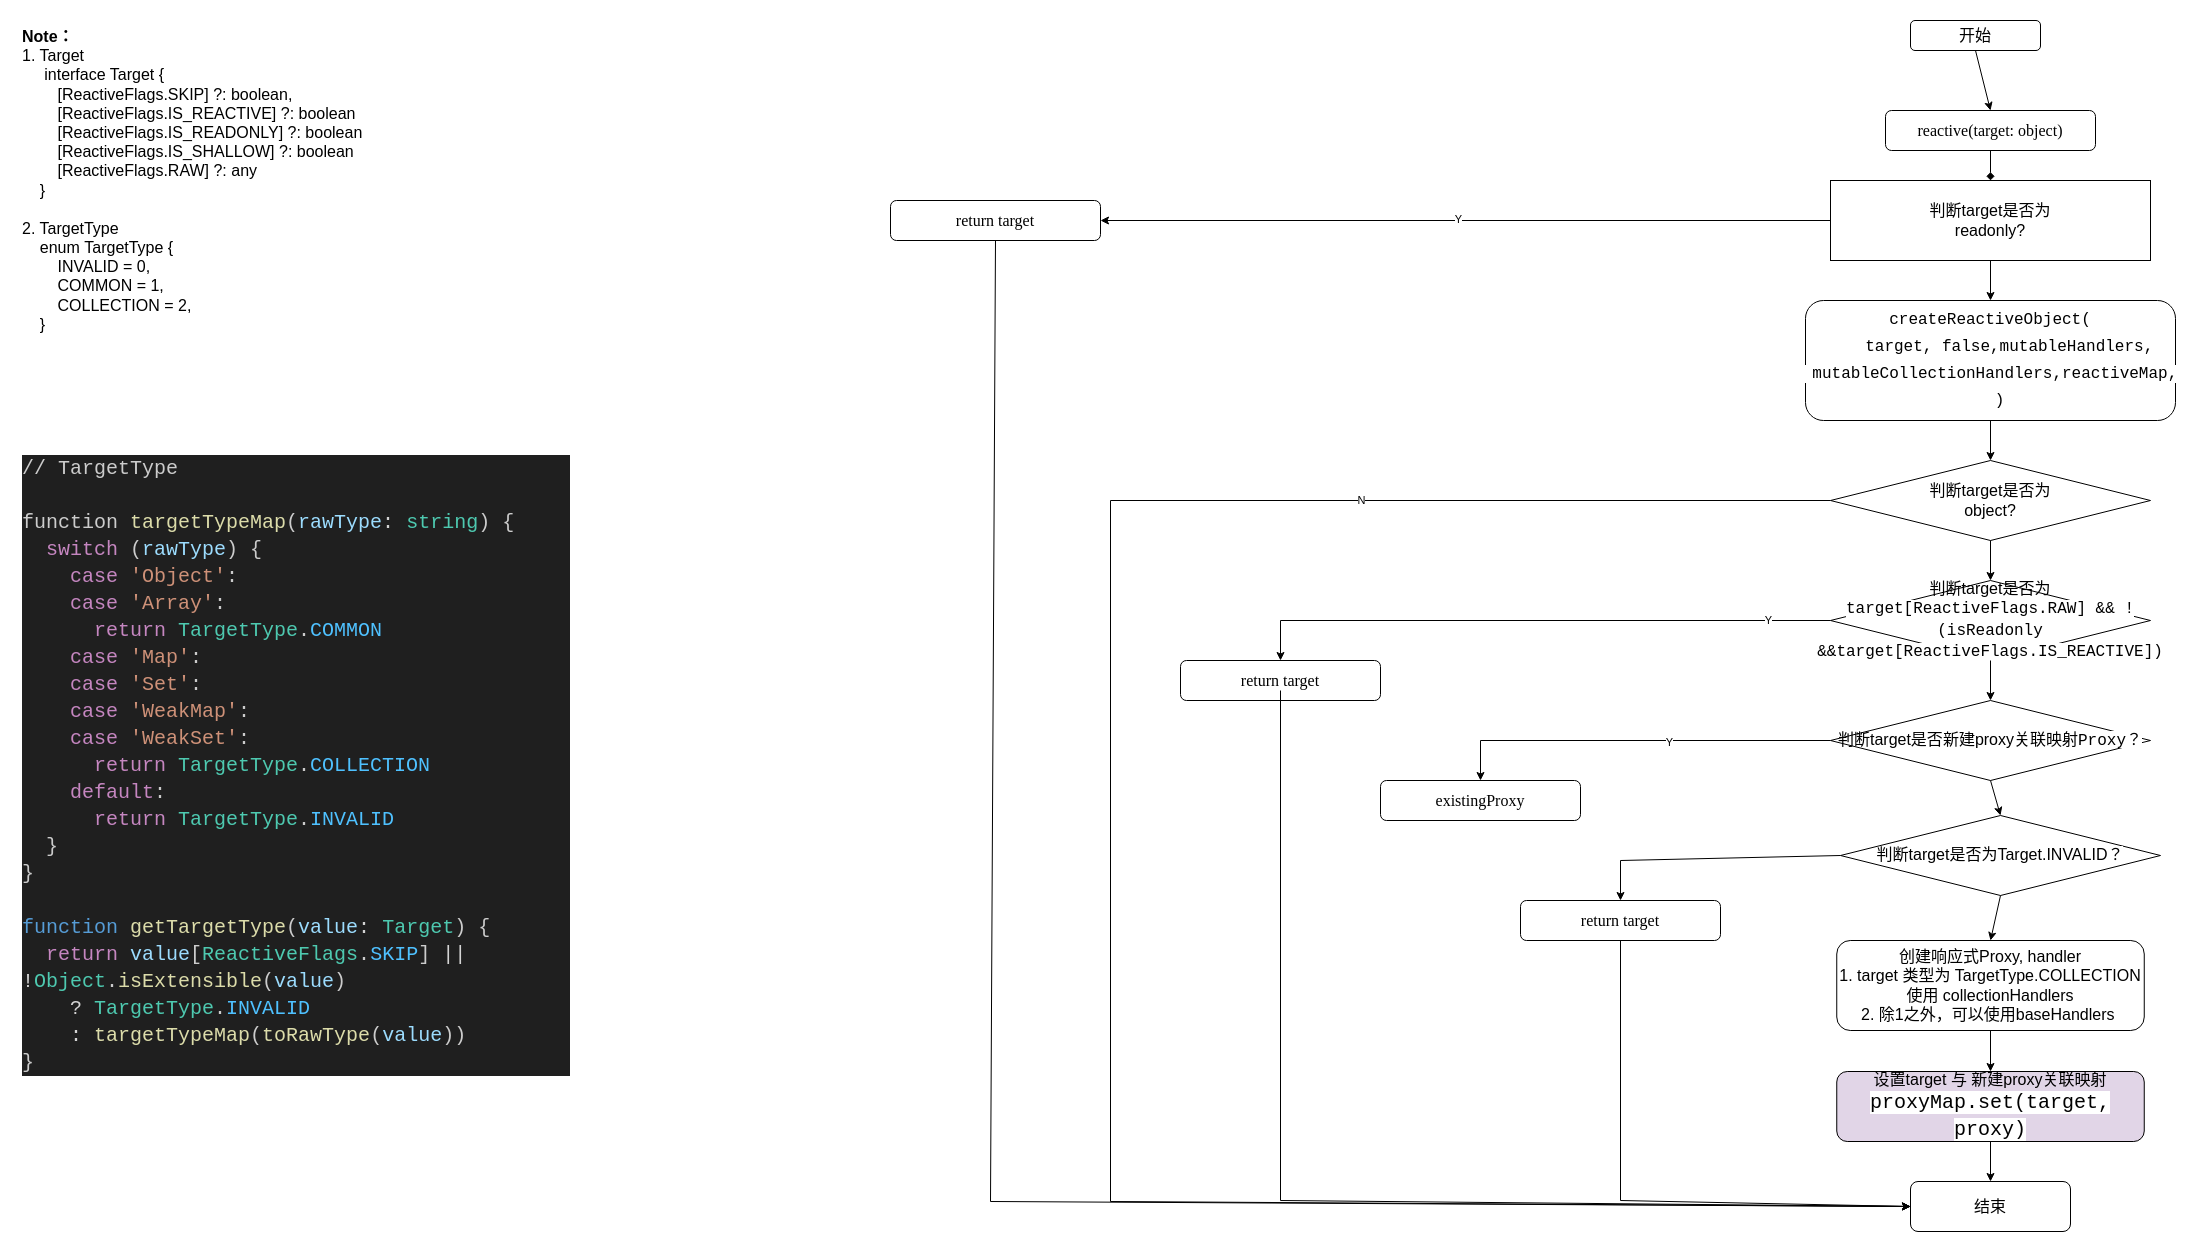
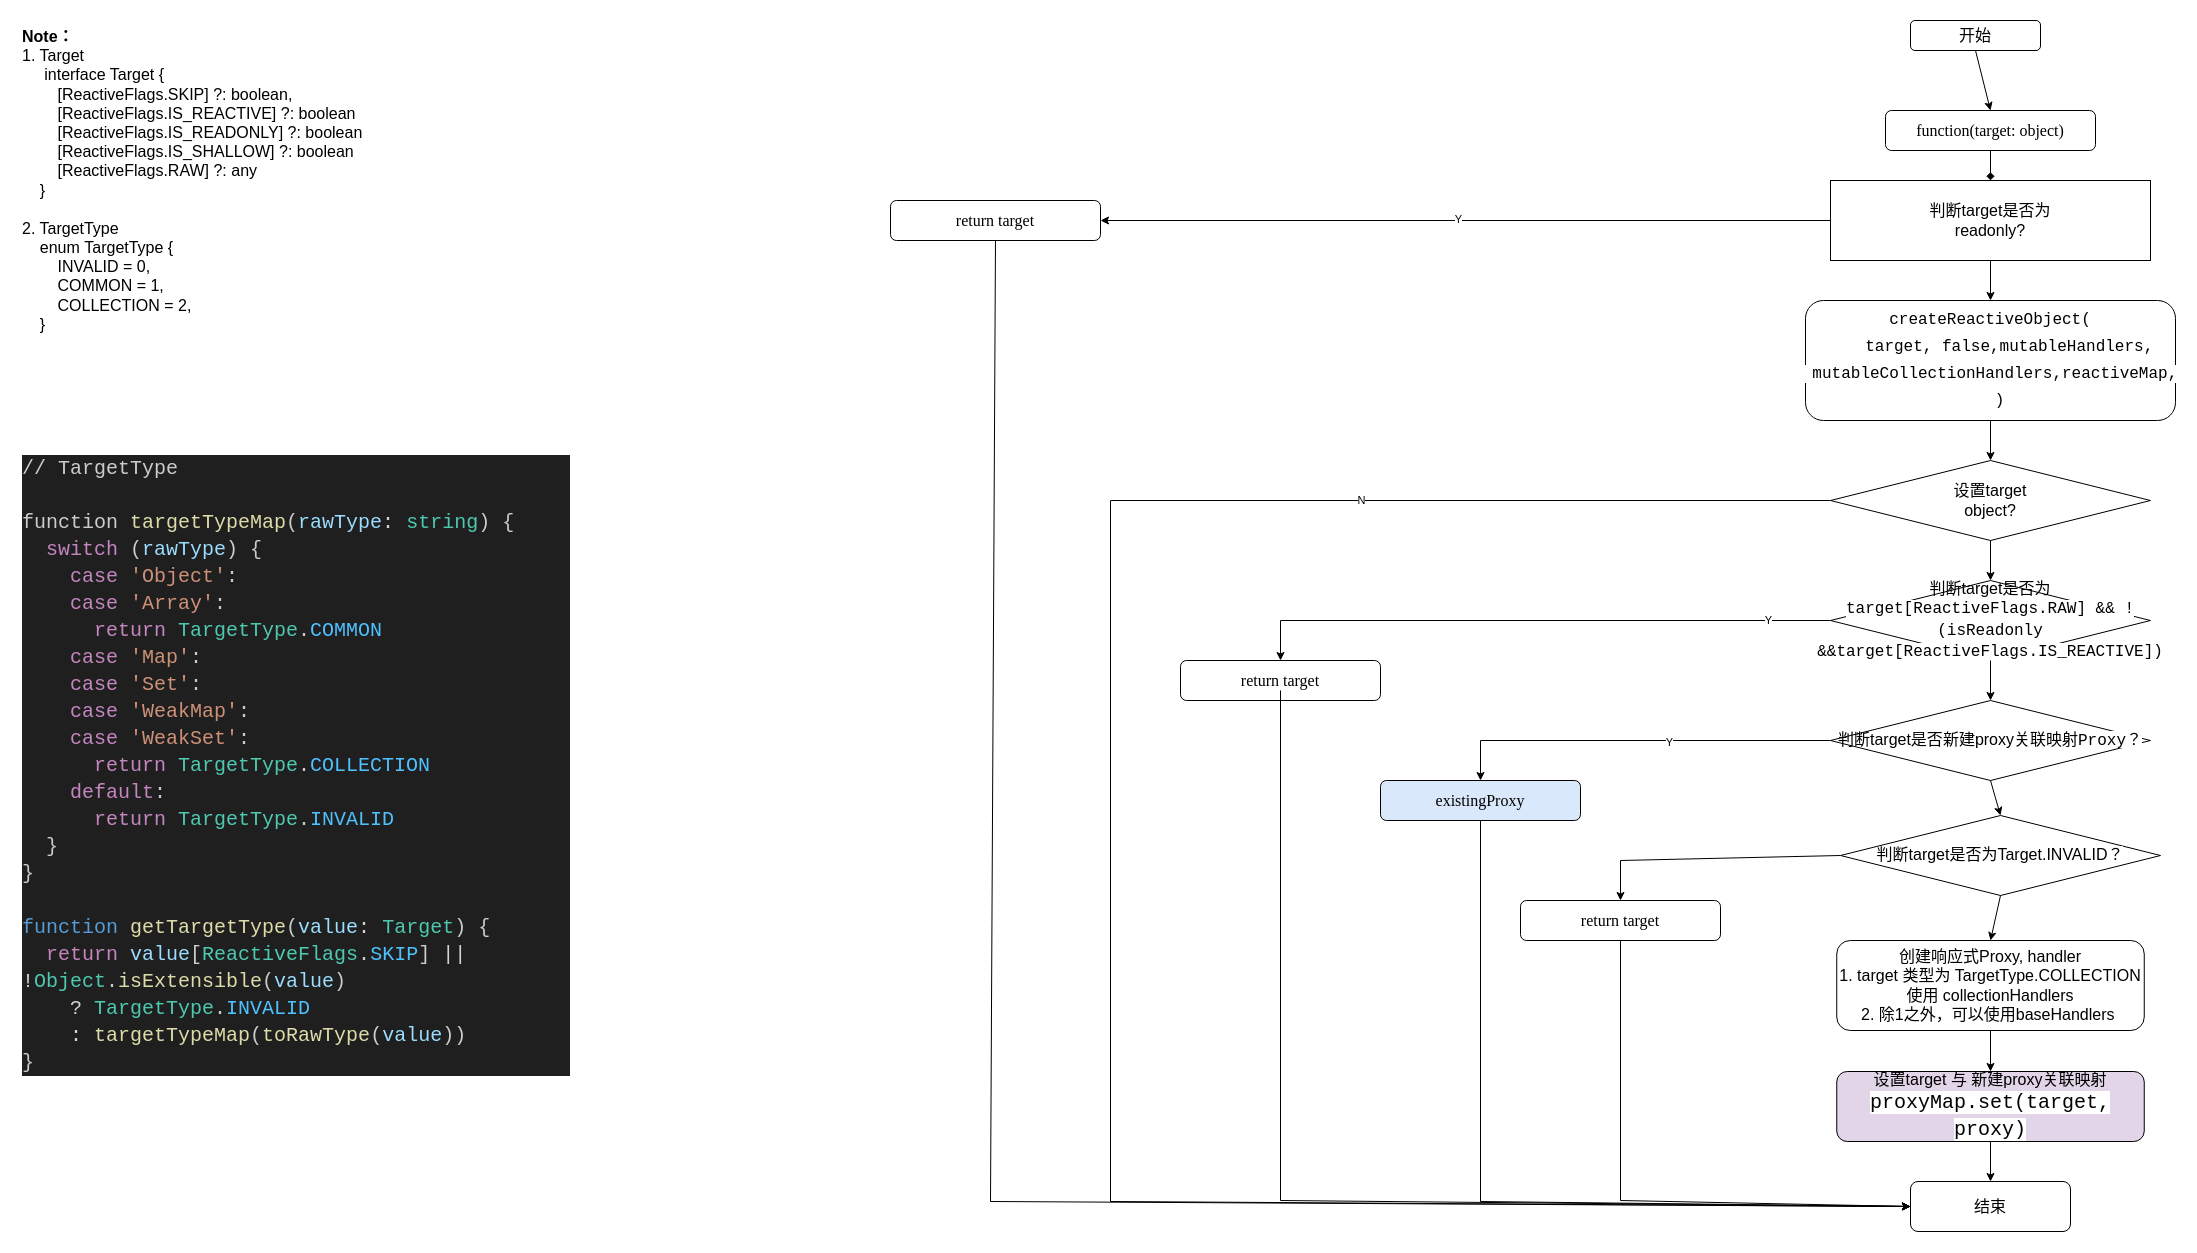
node "reactive(target: object)": label "reactive(target: object)" -> "function(target: object)"
node "判断target是否为 object?": label "判断target是否为 object?" -> "设置target object?"
node "existingProxy": fillcolor #ffffff -> #dae8fc
edge "existingProxy" -> "结束": added
